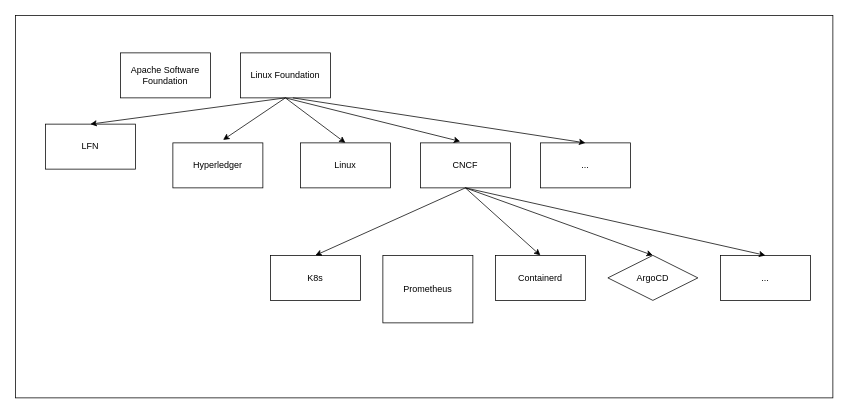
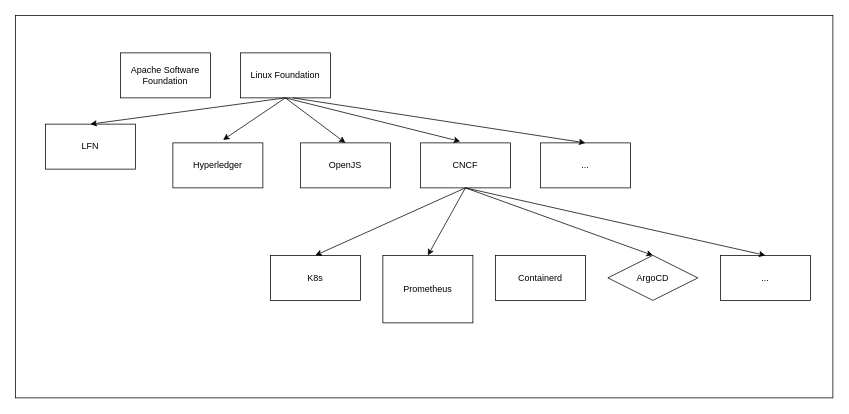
node "Linux": label "Linux" -> "OpenJS"
edge "CNCF" -> "Prometheus": added
edge "CNCF" -> "Containerd": removed
